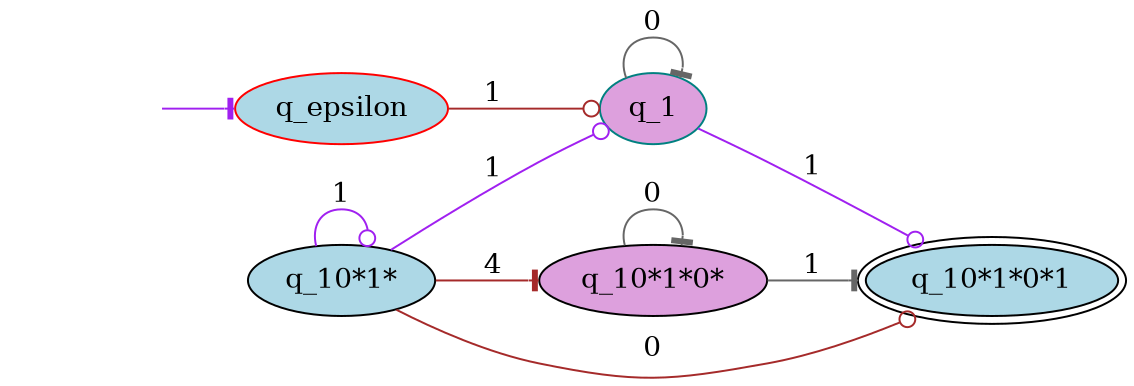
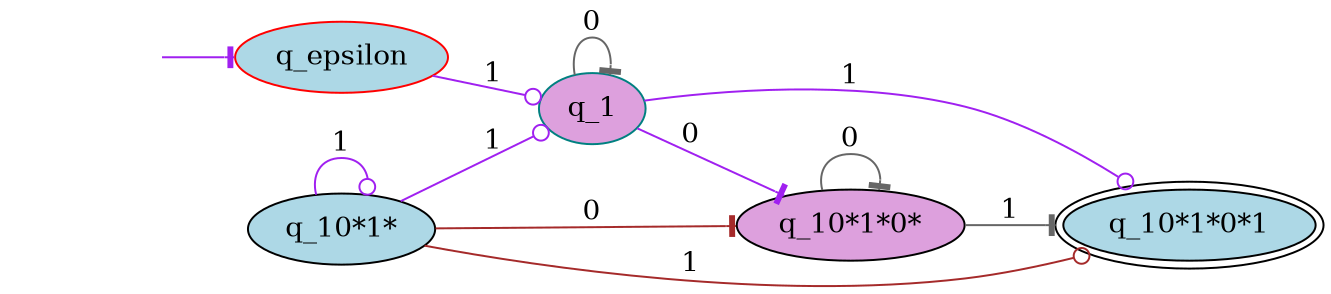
edge "q_epsilon" -> "q_1": color brown -> purple
edge "q_1" -> "q_10*1*0*": added, label "0"
edge "q_10*1*" -> "q_10*1*0*": label "4" -> "0"
edge "q_10*1*" -> "q_10*1*0*1": label "0" -> "1"
